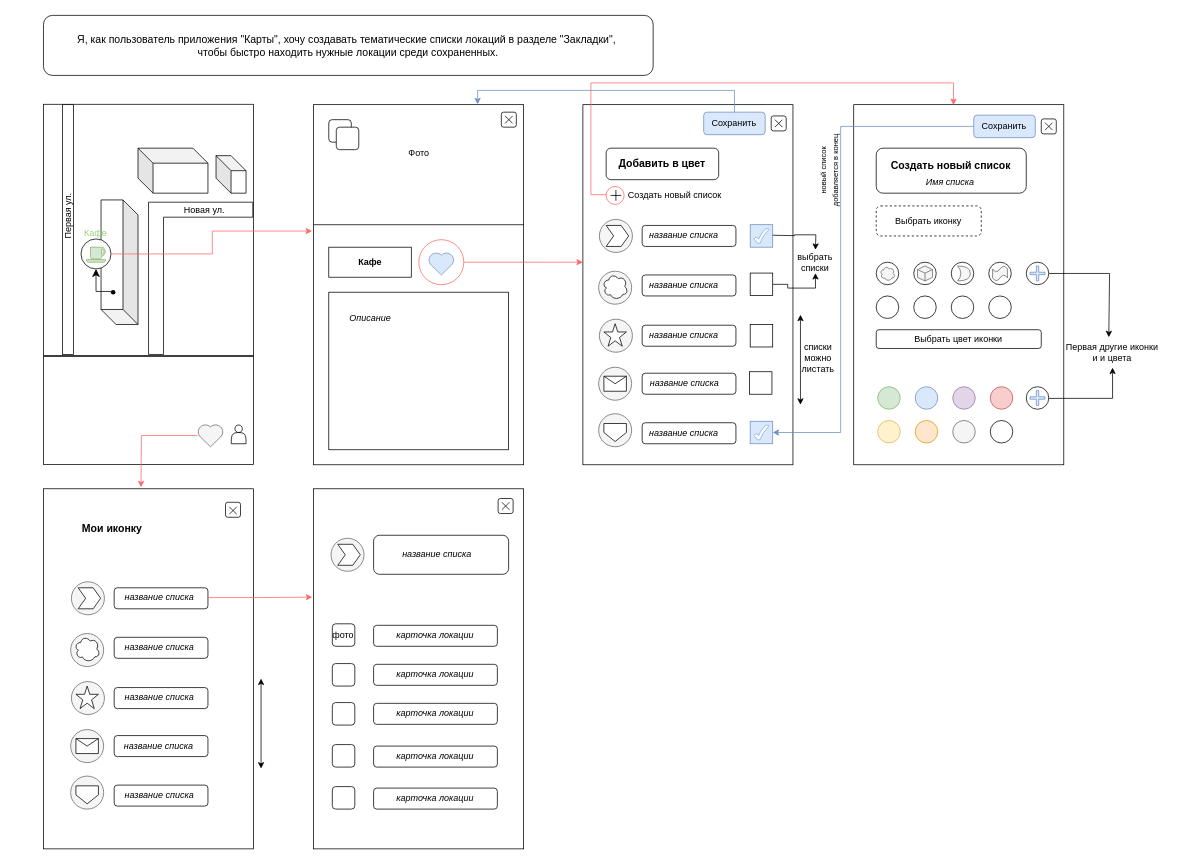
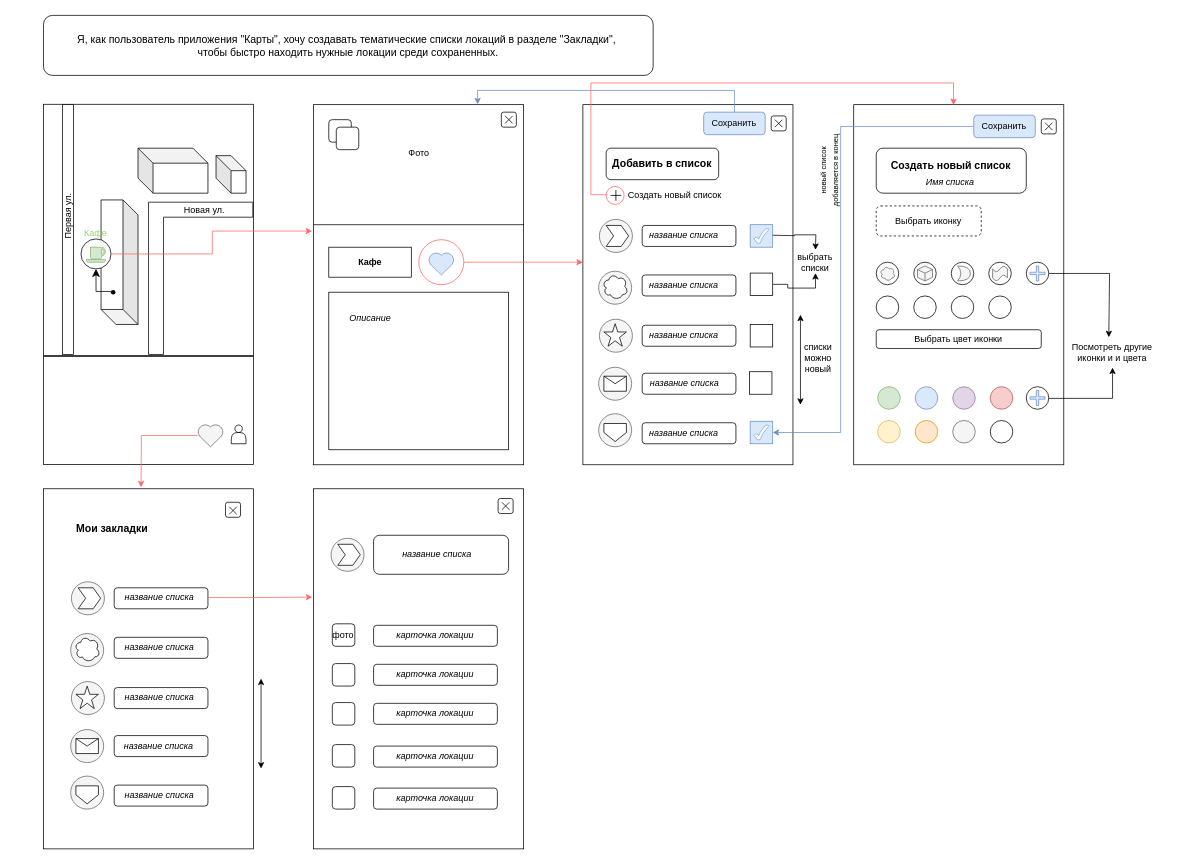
node "Добавить в цвет": label "Добавить в цвет" -> "Добавить в список"
node "Первая другие иконки и и цвета": label "Первая другие иконки и и цвета" -> "Посмотреть другие иконки и и цвета"
node "списки можно листать": label "списки можно листать" -> "списки можно новый"
node "Мои иконку": label "Мои иконку" -> "Мои закладки"
